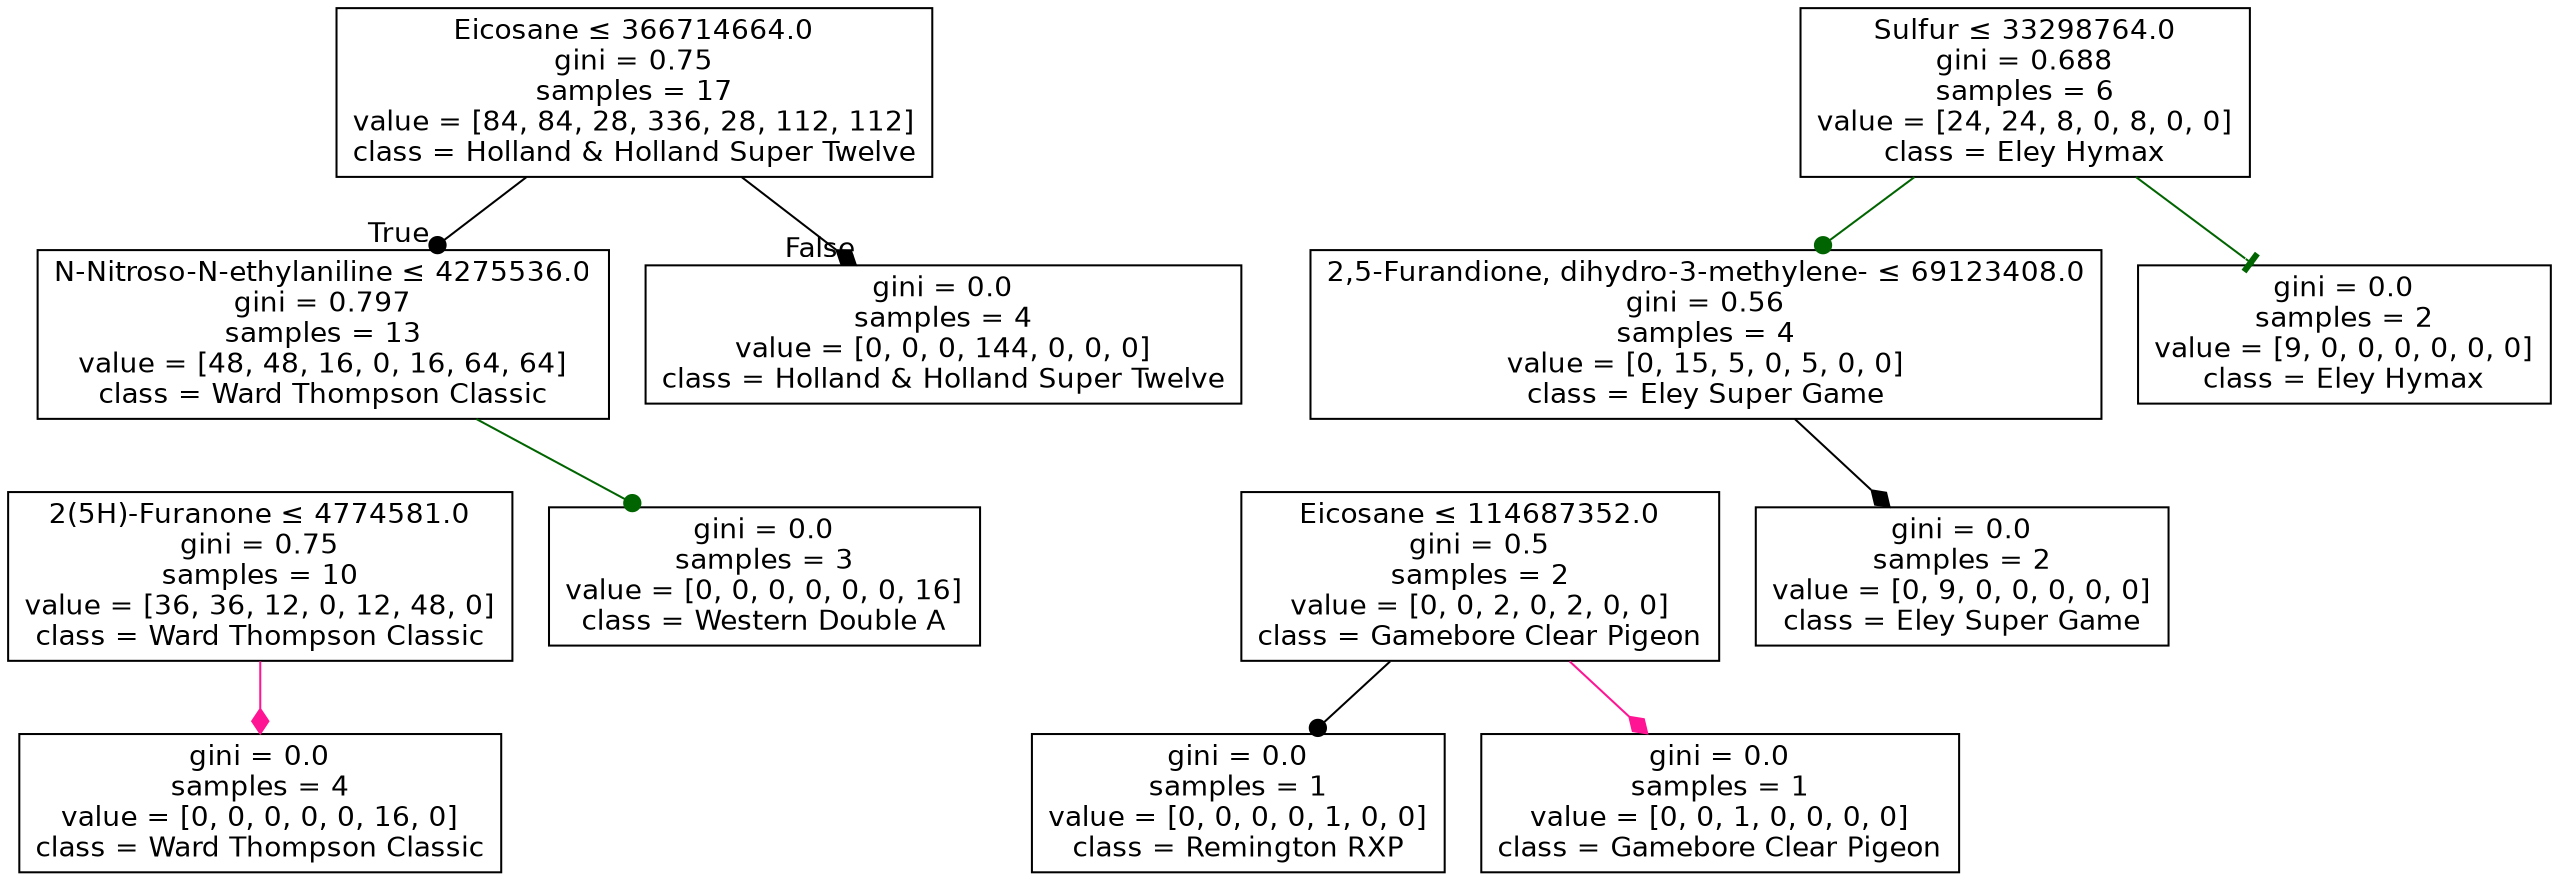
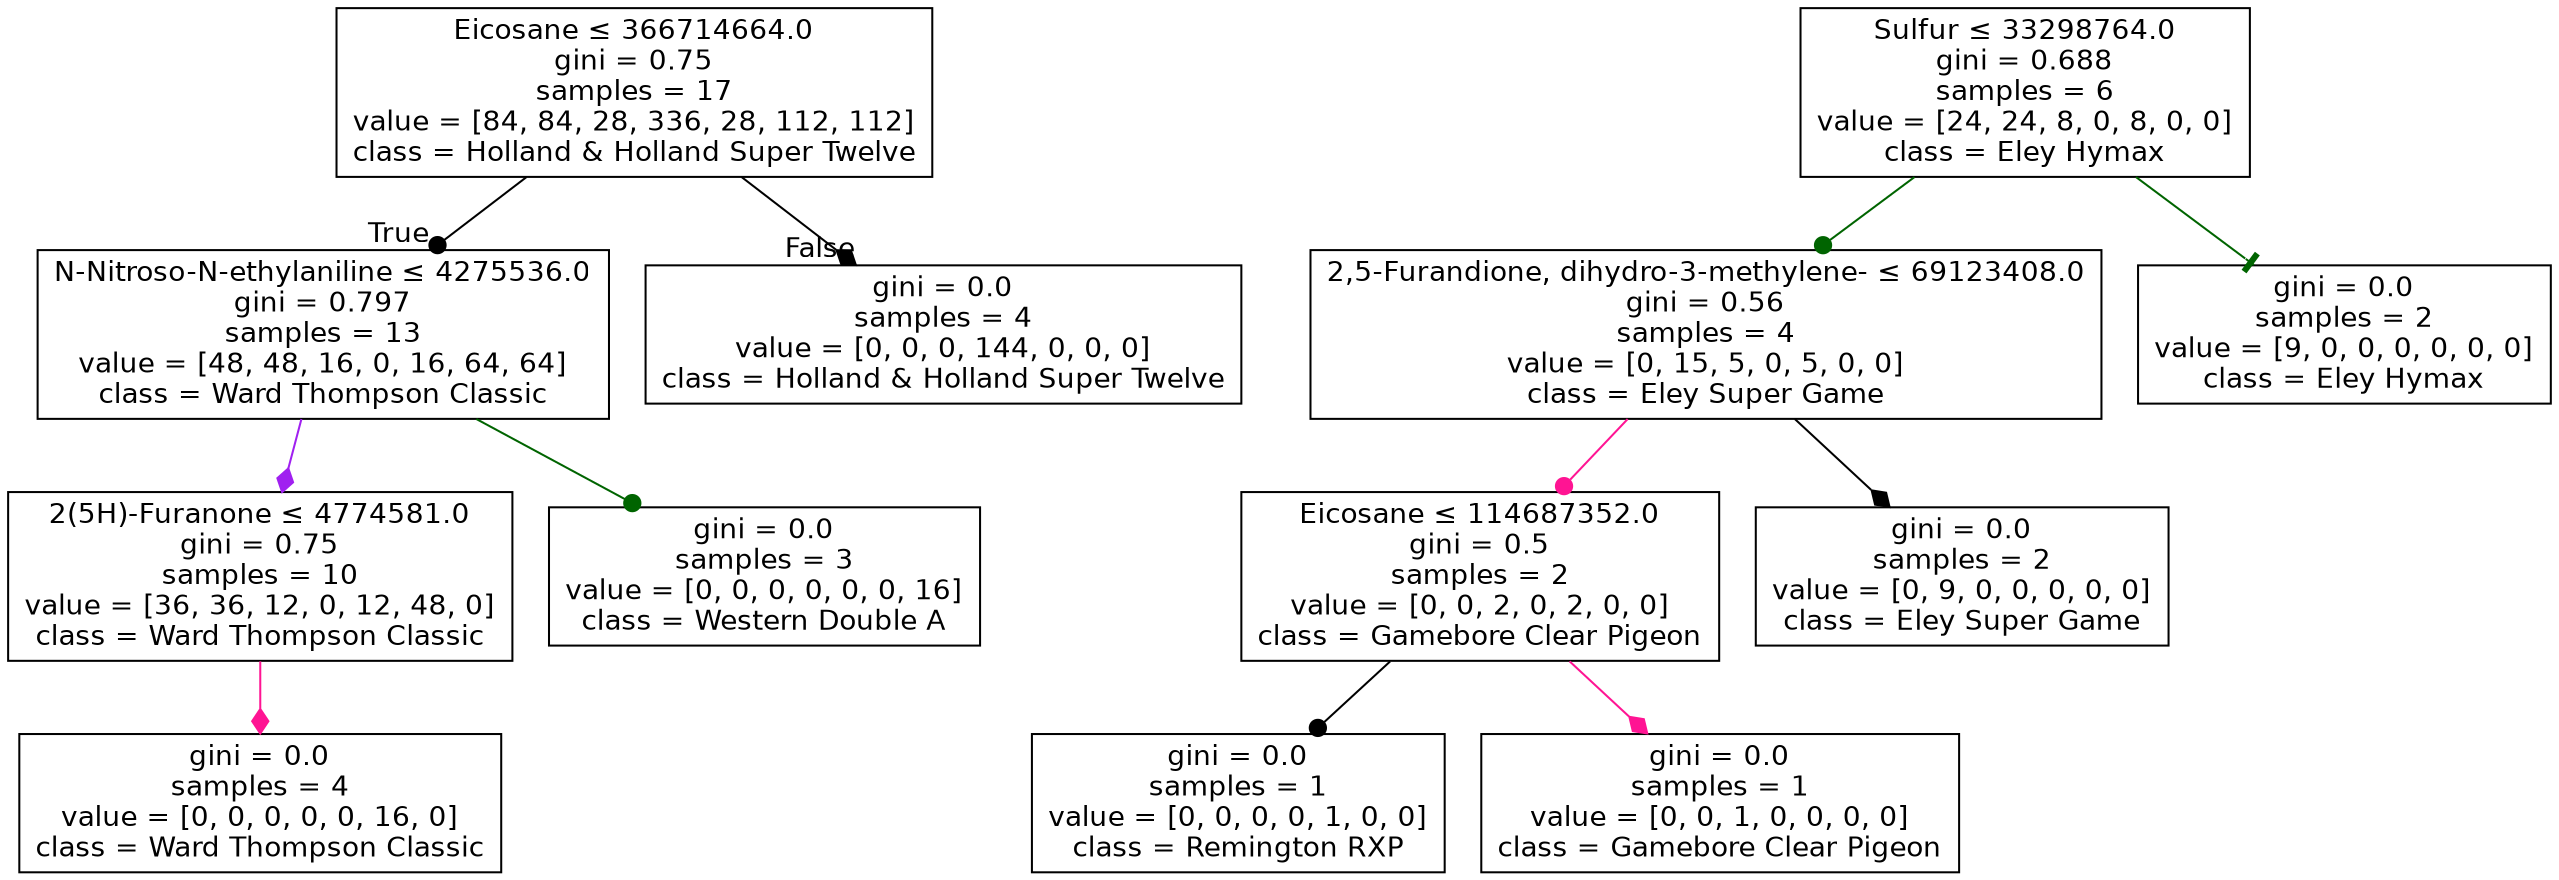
edge "N-Nitroso-N-ethylaniline ≤ 4275536.0" -> "2(5H)-Furanone ≤ 4774581.0": added
edge "2,5-Furandione, dihydro-3-methylene- ≤ 69123408.0" -> "Eicosane ≤ 114687352.0": added
